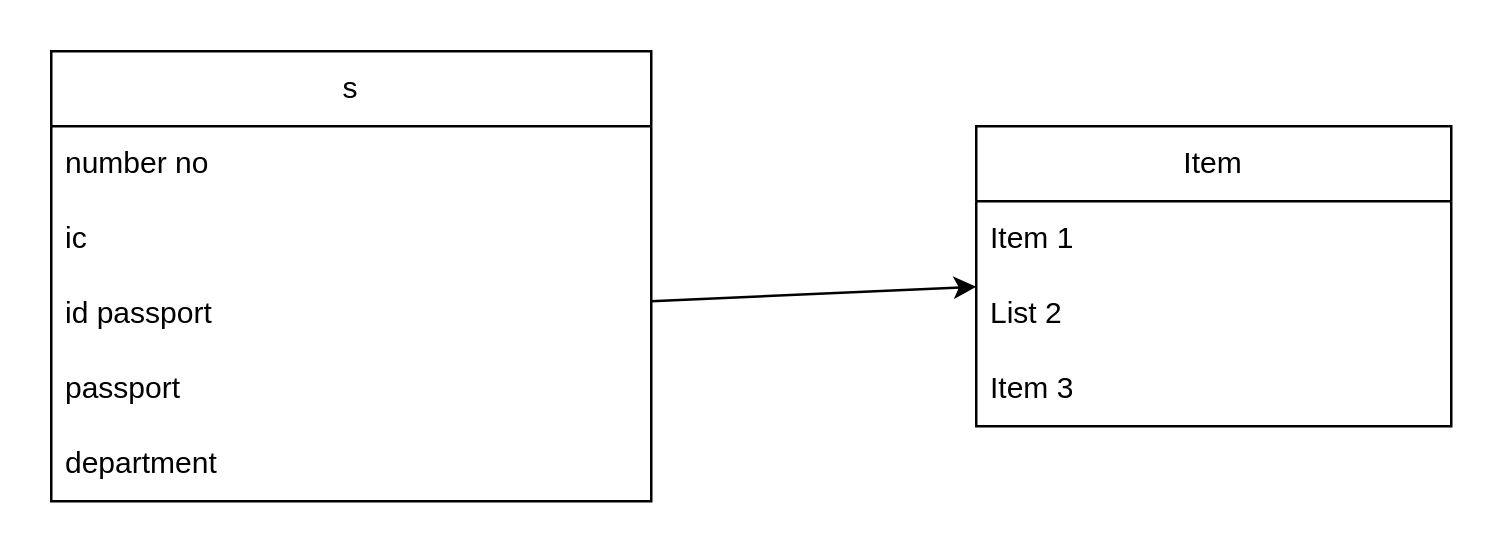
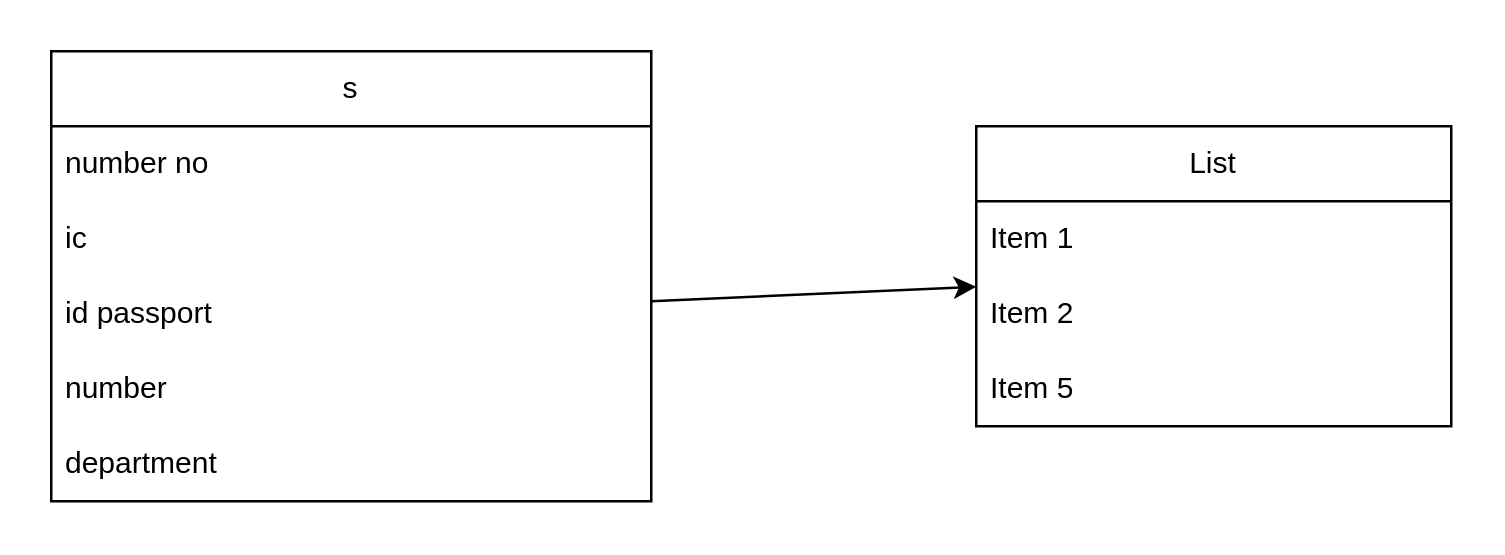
node "Item": label "Item" -> "List"
node "List 2": label "List 2" -> "Item 2"
node "passport": label "passport" -> "number"
node "Item 3": label "Item 3" -> "Item 5"
